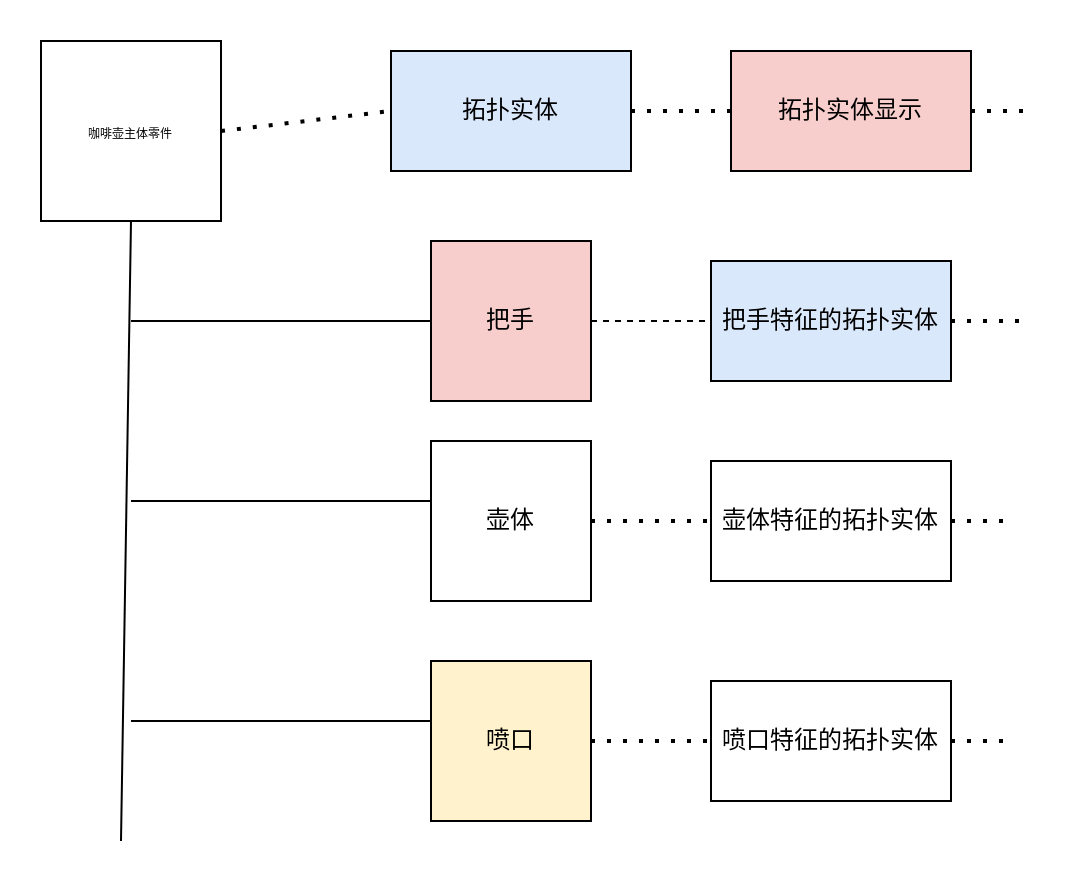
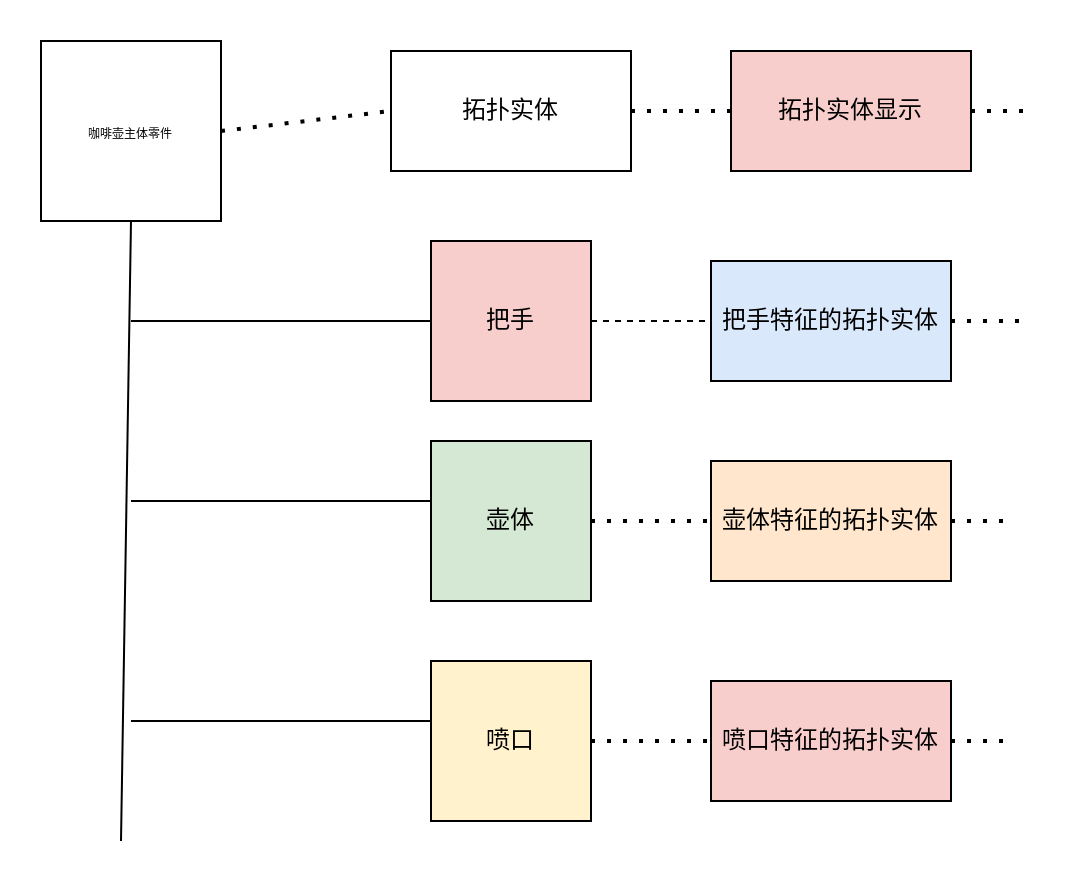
node "拓扑实体": fillcolor #dae8fc -> #ffffff
node "壶体": fillcolor #ffffff -> #d5e8d4
node "壶体特征的拓扑实体": fillcolor #ffffff -> #ffe6cc
node "喷口特征的拓扑实体": fillcolor #ffffff -> #f8cecc
